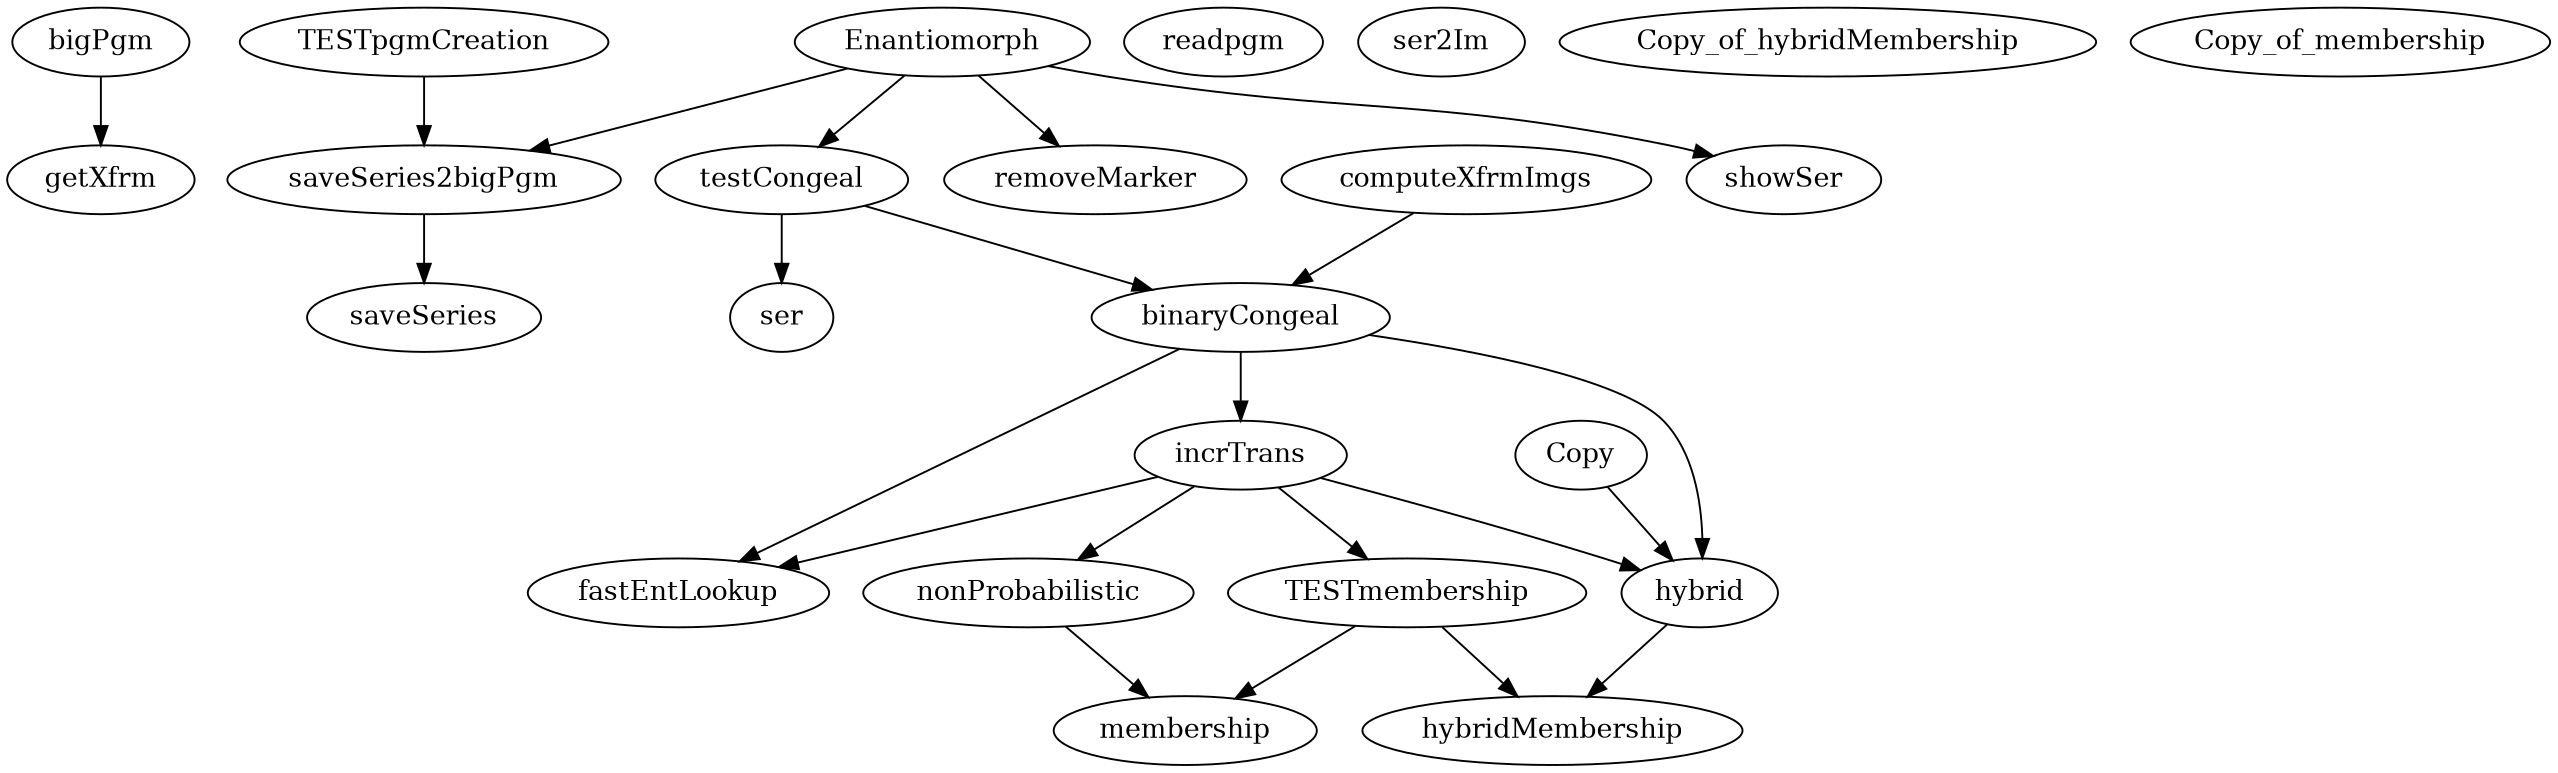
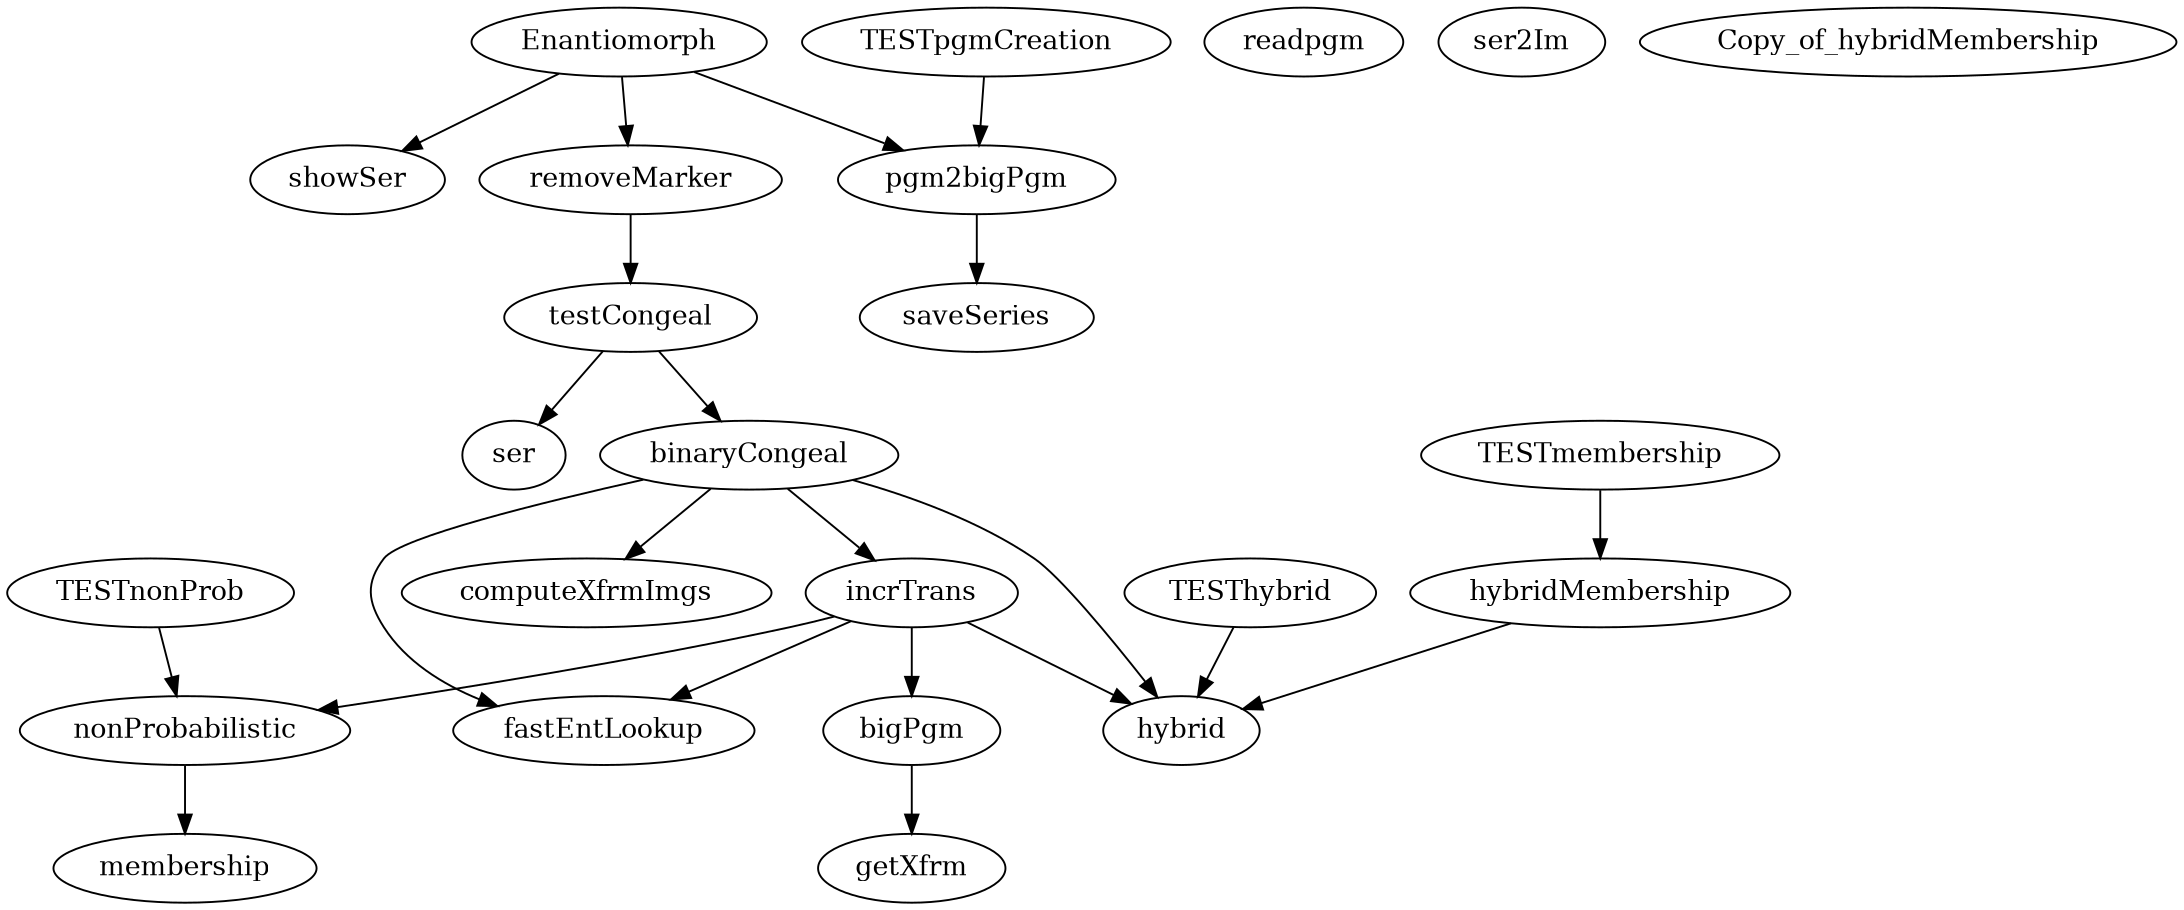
node "Copy_of_membership": removed
edge "Enantiomorph" -> "testCongeal": now "removeMarker" -> "testCongeal"
node "saveSeries2bigPgm": label "saveSeries2bigPgm" -> "pgm2bigPgm"
edge "computeXfrmImgs" -> "binaryCongeal": reversed
node "Copy": label "Copy" -> "TESThybrid"
edge "incrTrans" -> "TESTmembership": now "incrTrans" -> "bigPgm"
node "TESTnonProb": added
edge "hybrid" -> "hybridMembership": reversed
edge "TESTmembership" -> "membership": removed
